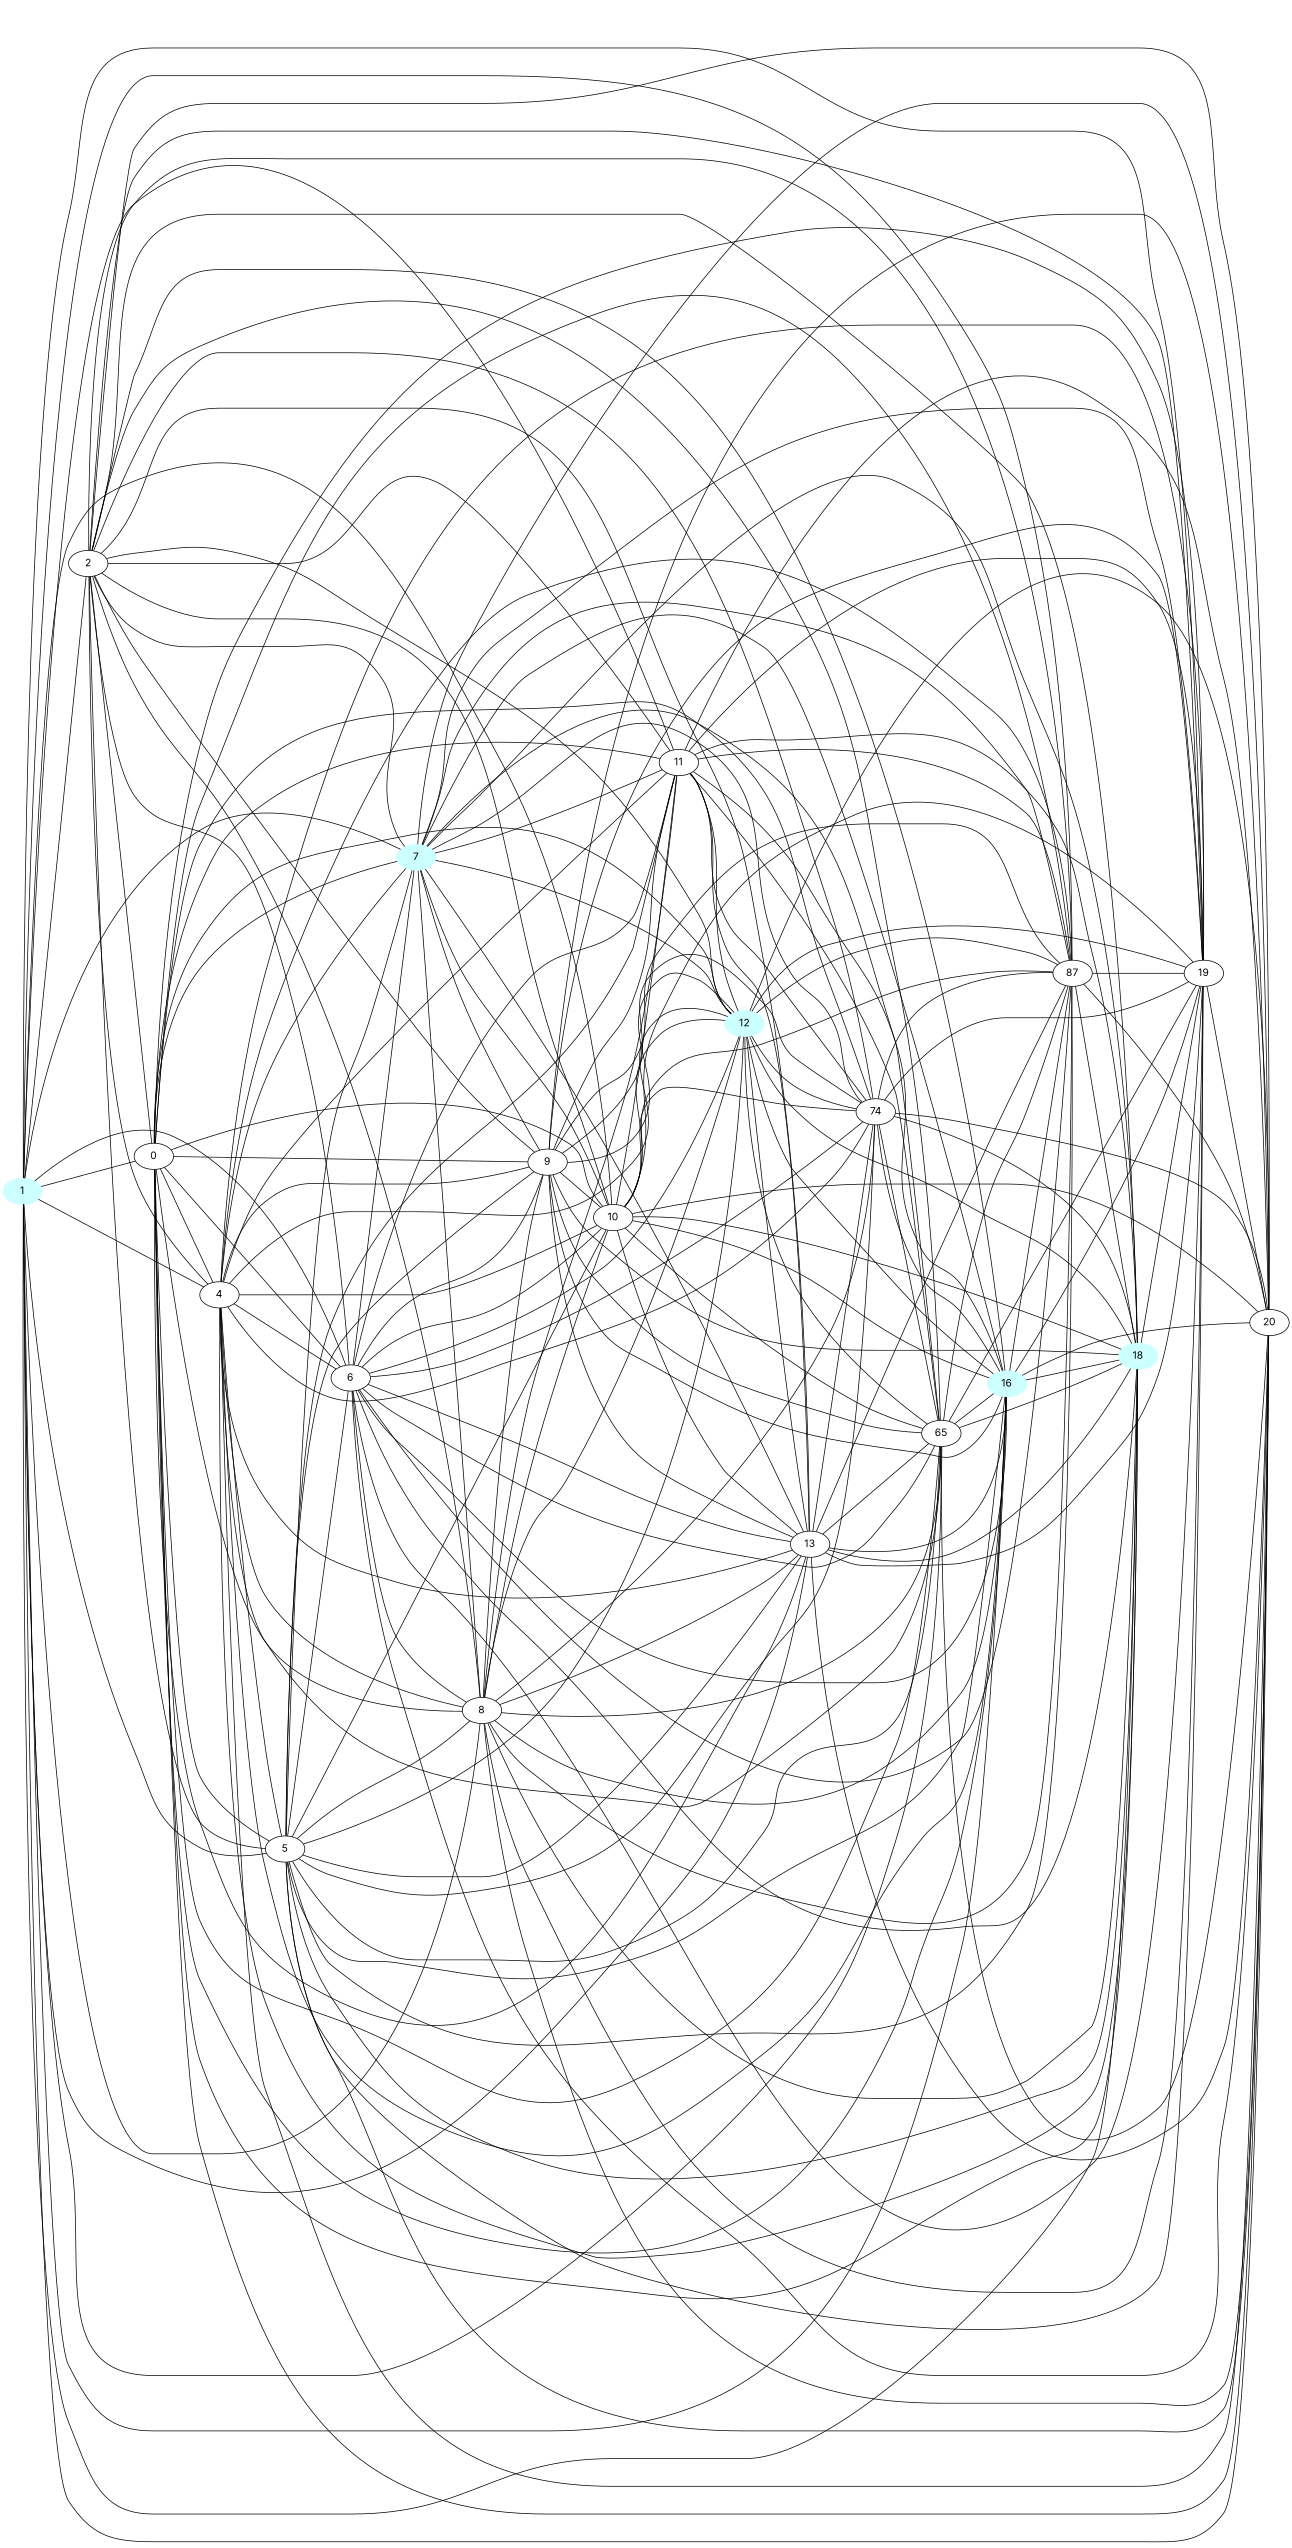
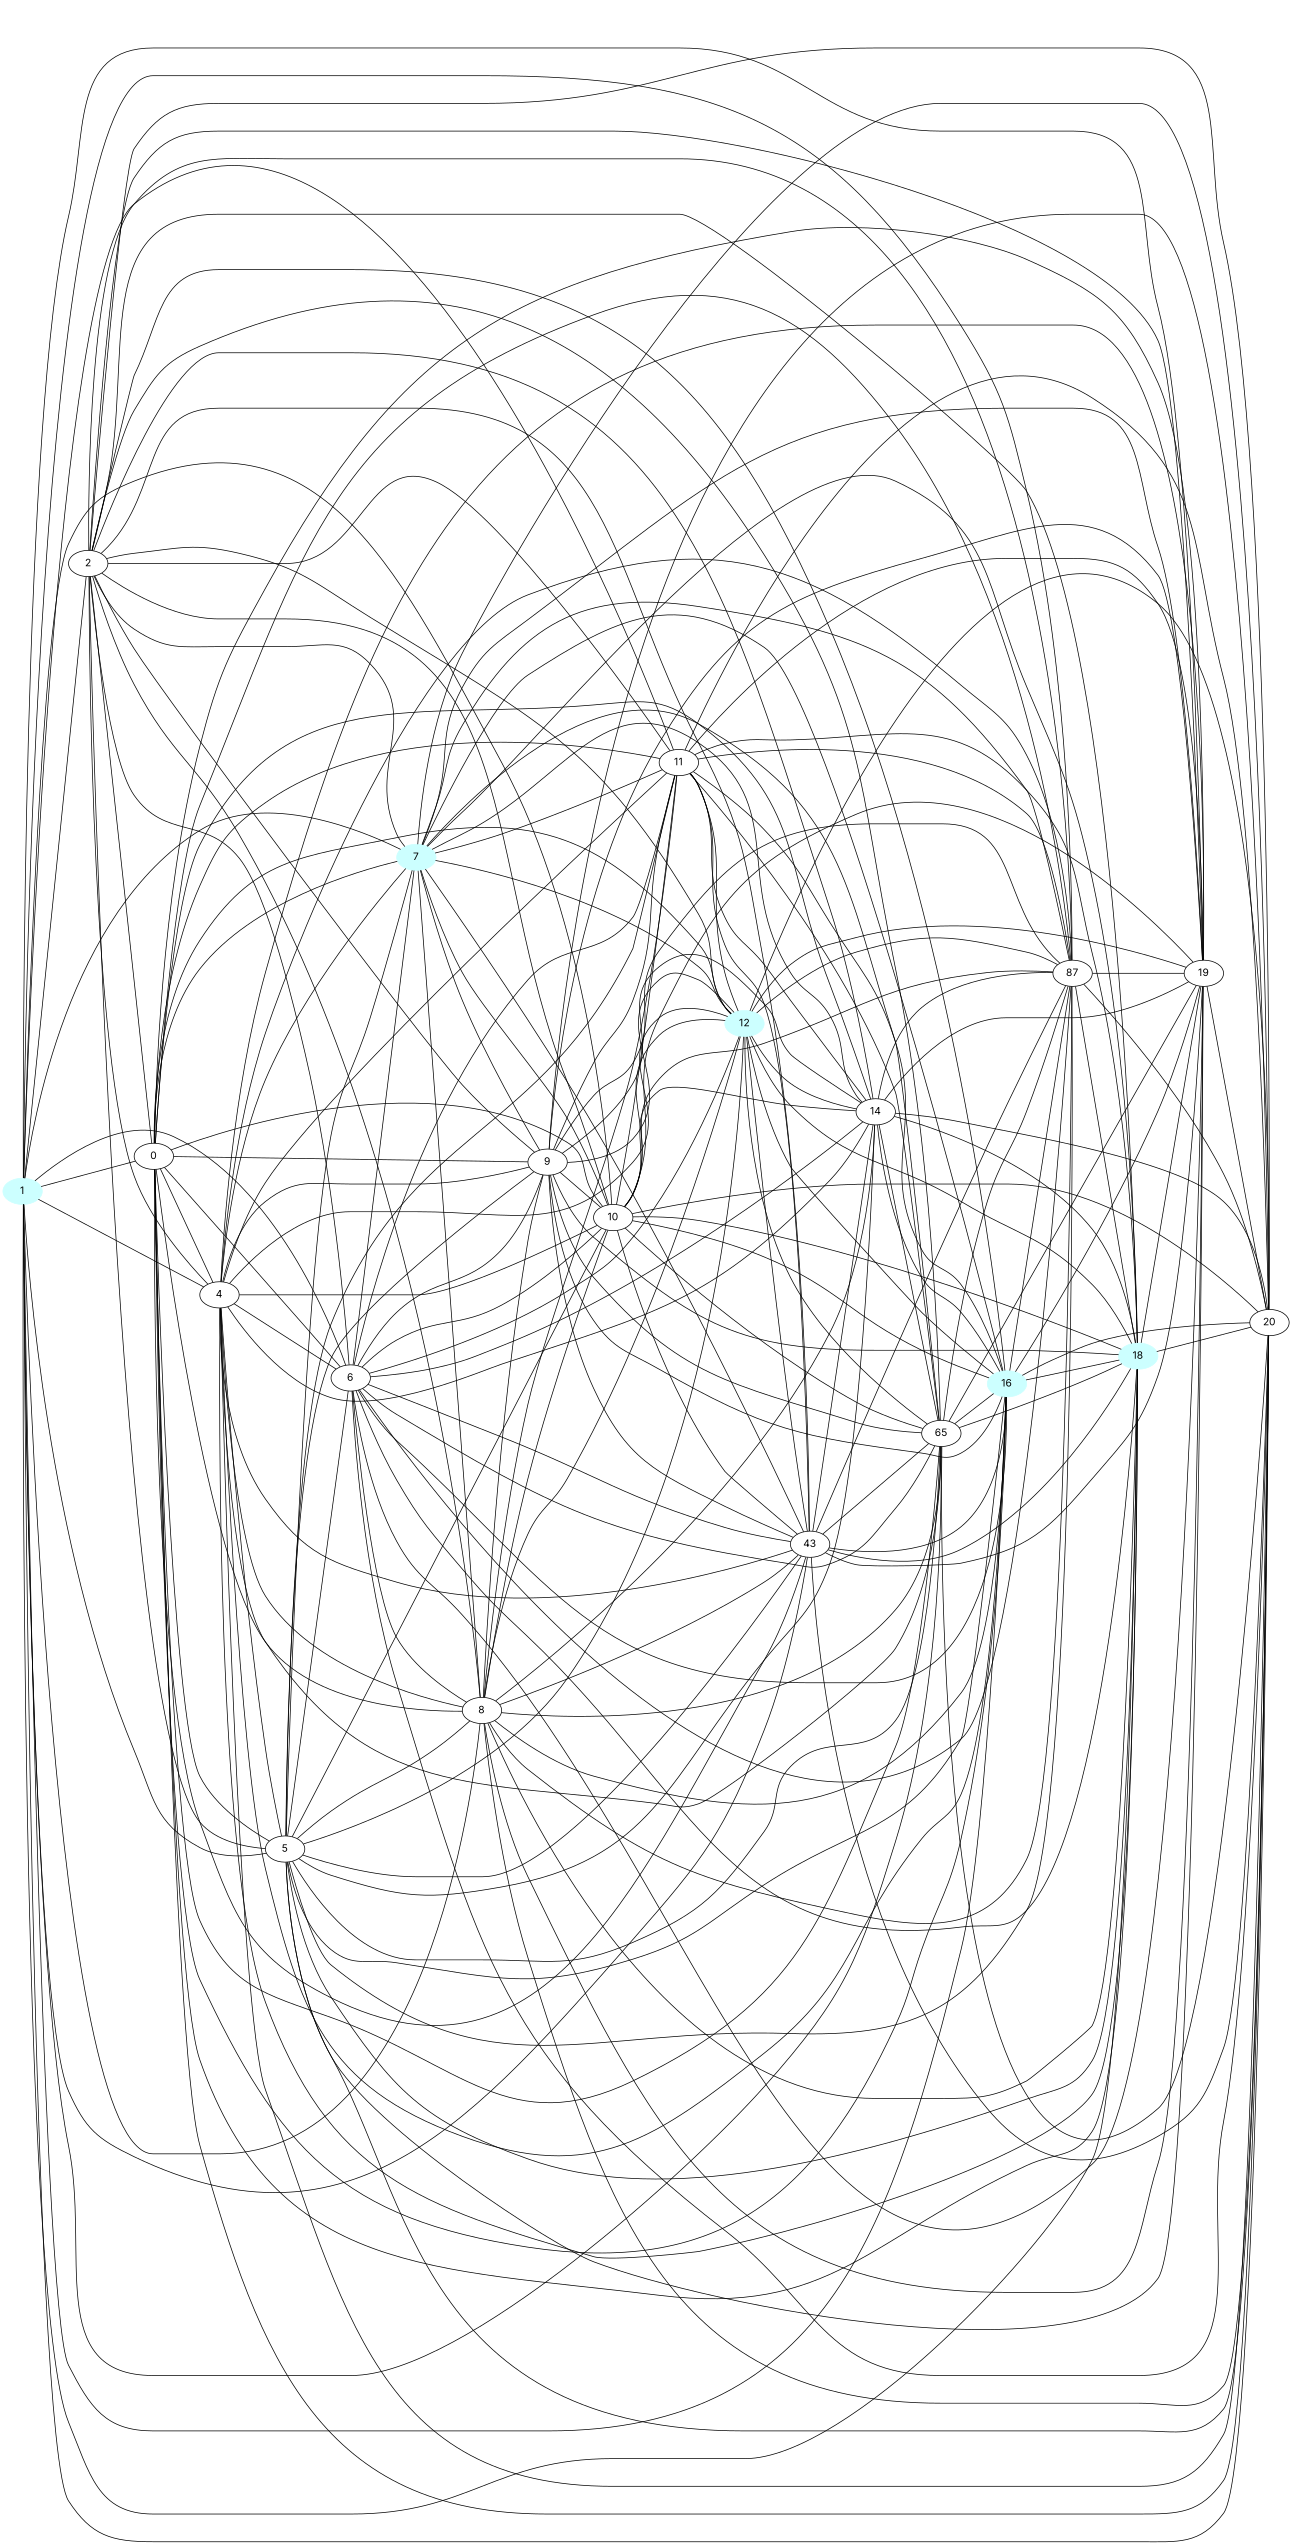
node "74": label "74" -> "14"
edge "20" -- "18": added
node "13": label "13" -> "43"
